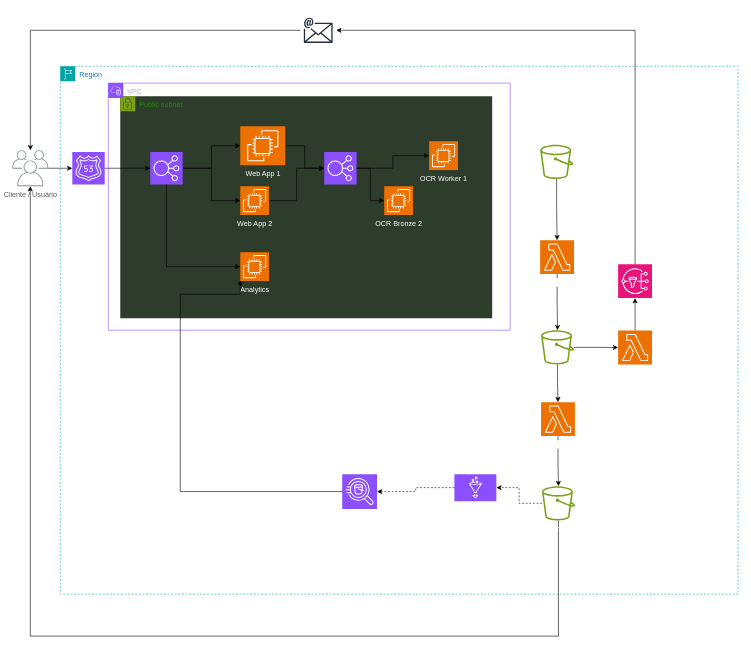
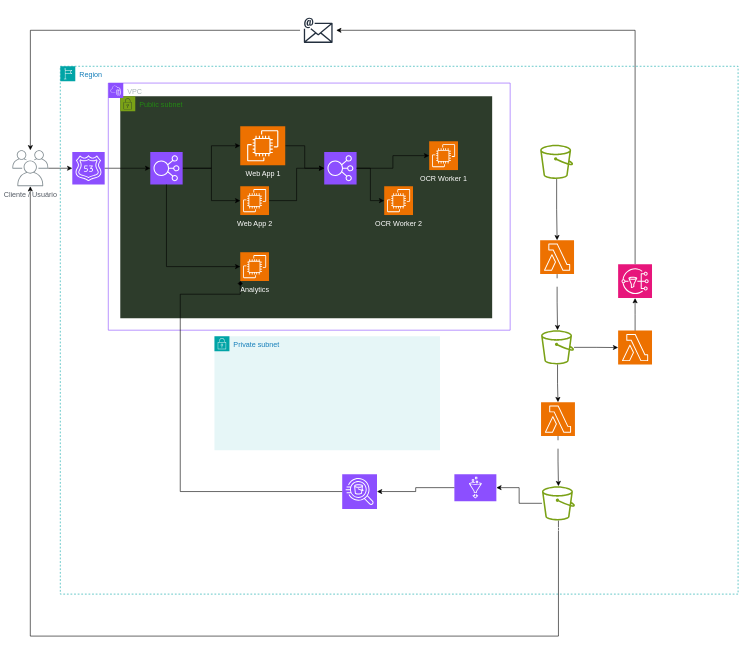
node "OCR Bronze 2": label "OCR Bronze 2" -> "OCR Worker 2"
node "Private subnet": added
edge "Glue" -> "Athena": style dashed -> solid
edge "Gold" -> "Glue": style dashed -> solid
